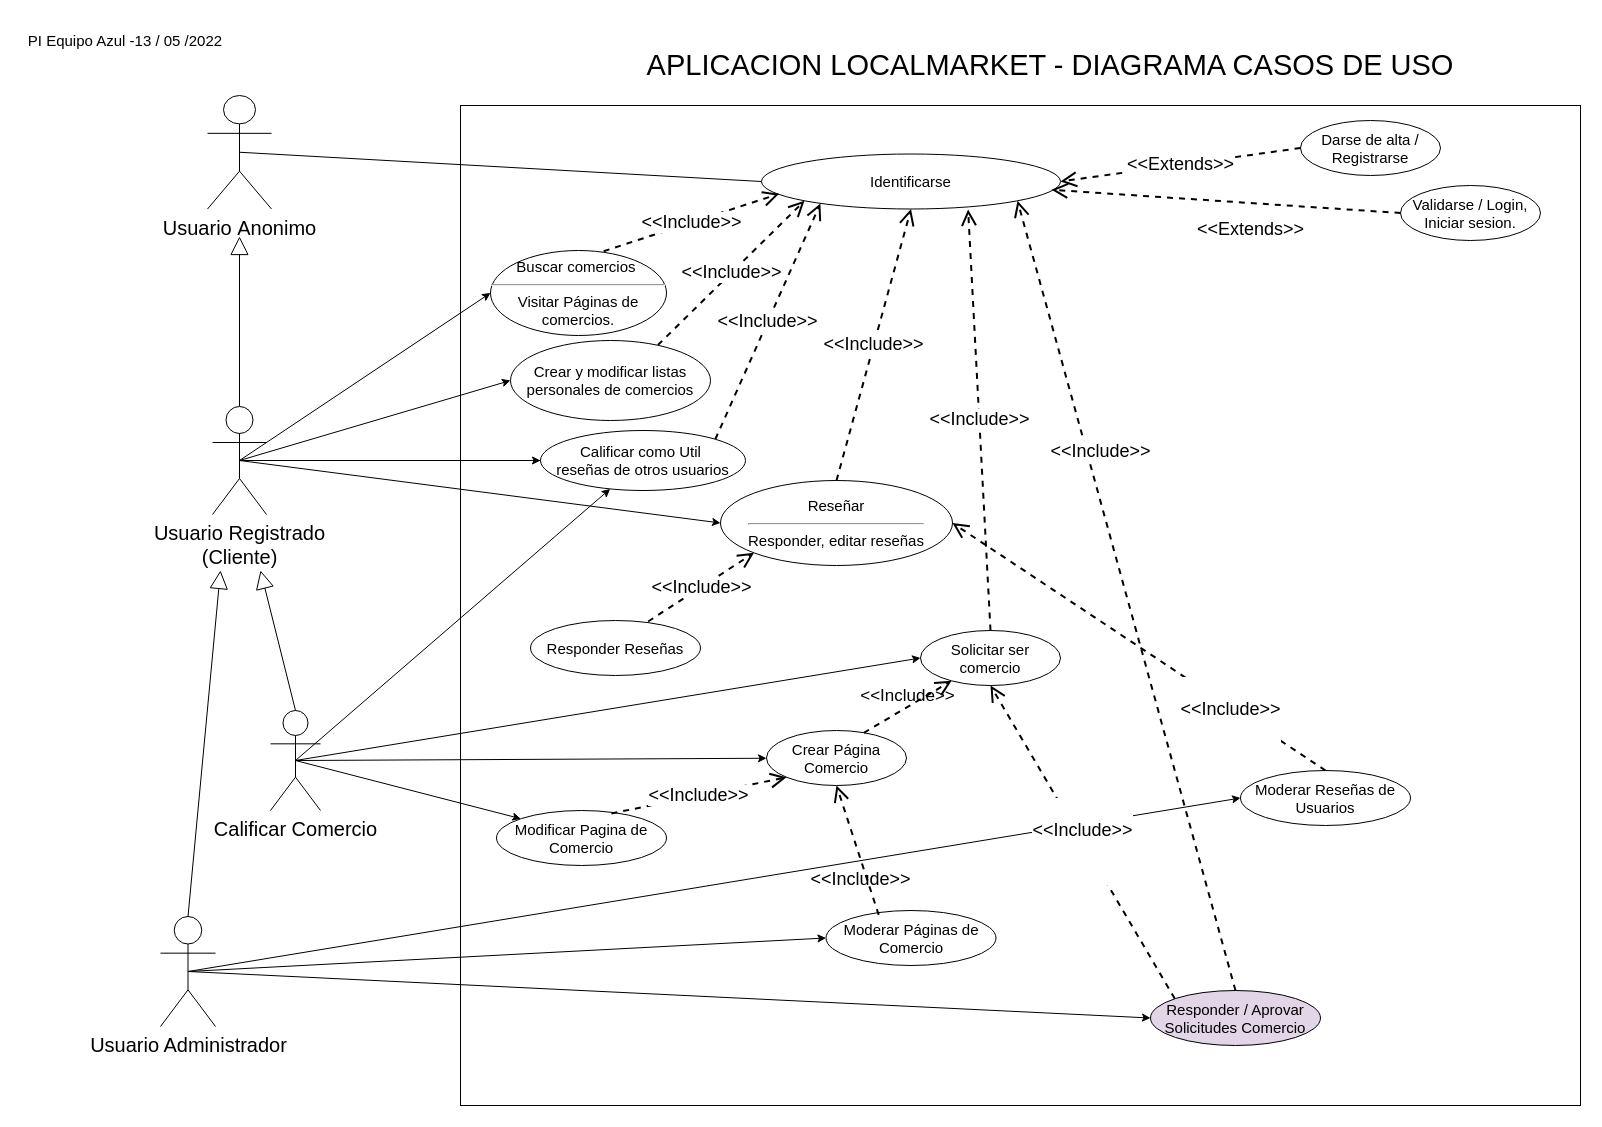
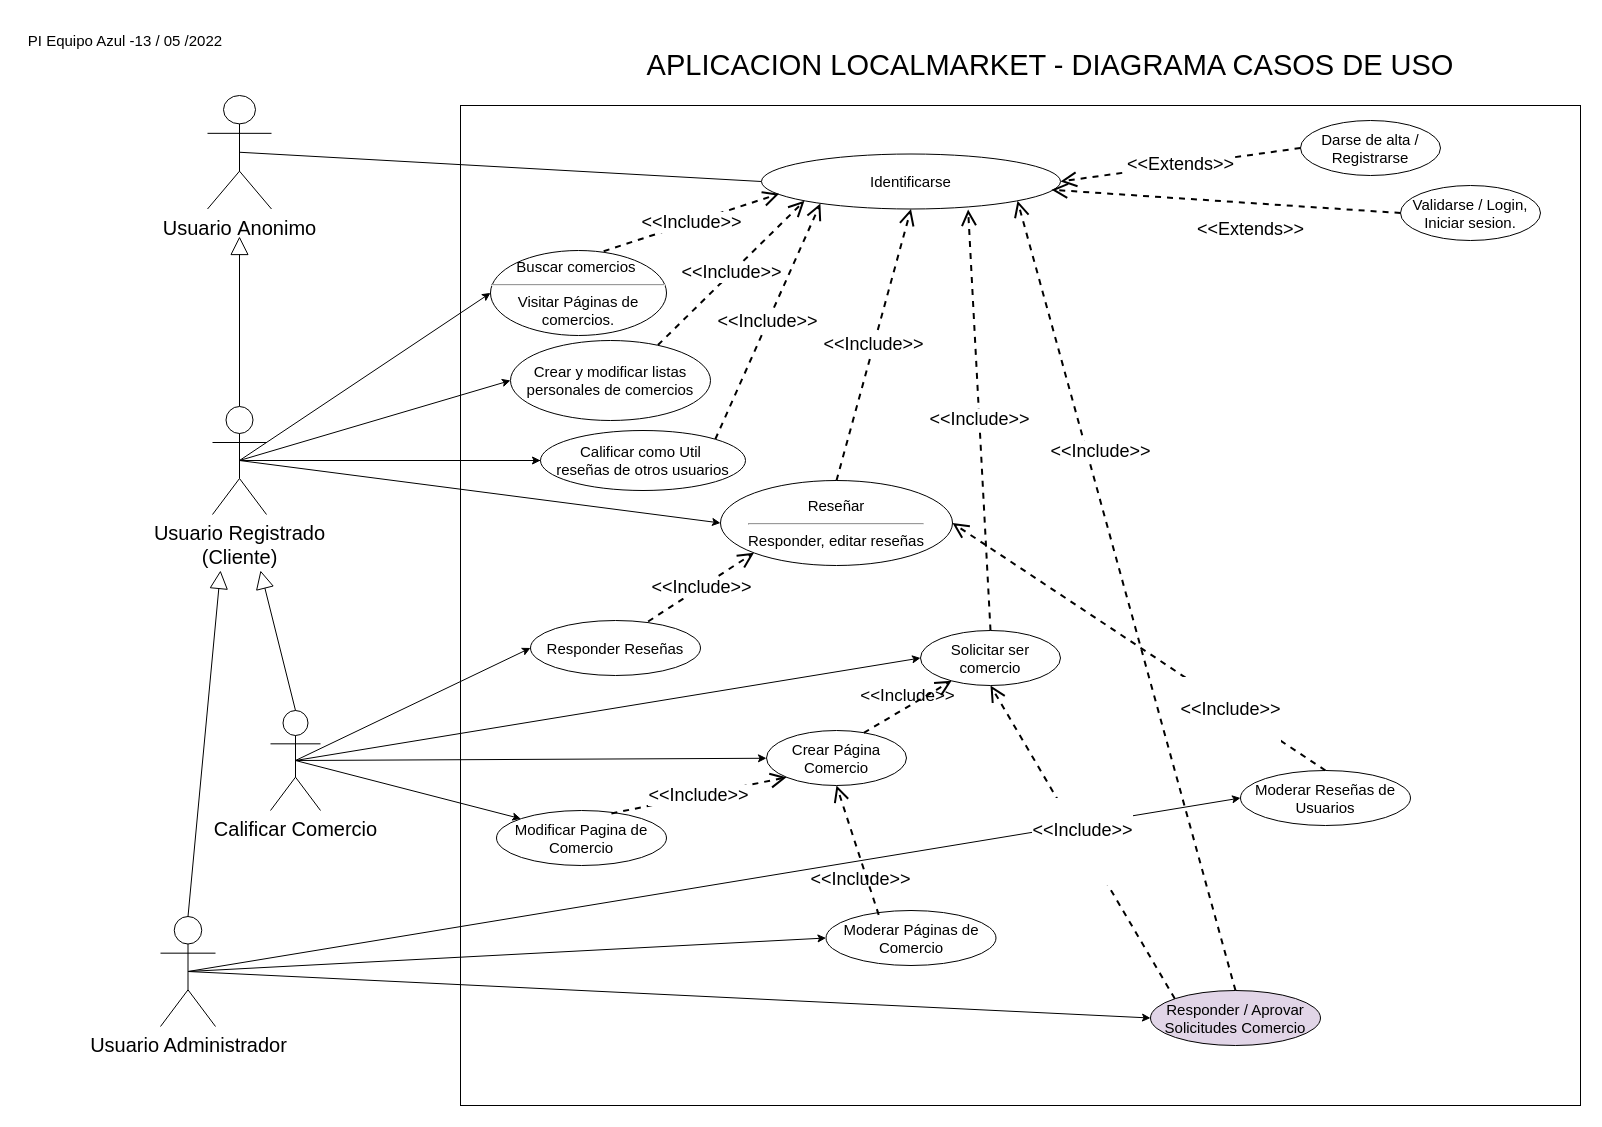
edge "Calificar Comercio" -> "Calificar como Util reseñas de otros usuarios": now "Calificar Comercio" -> "Responder Reseñas"
